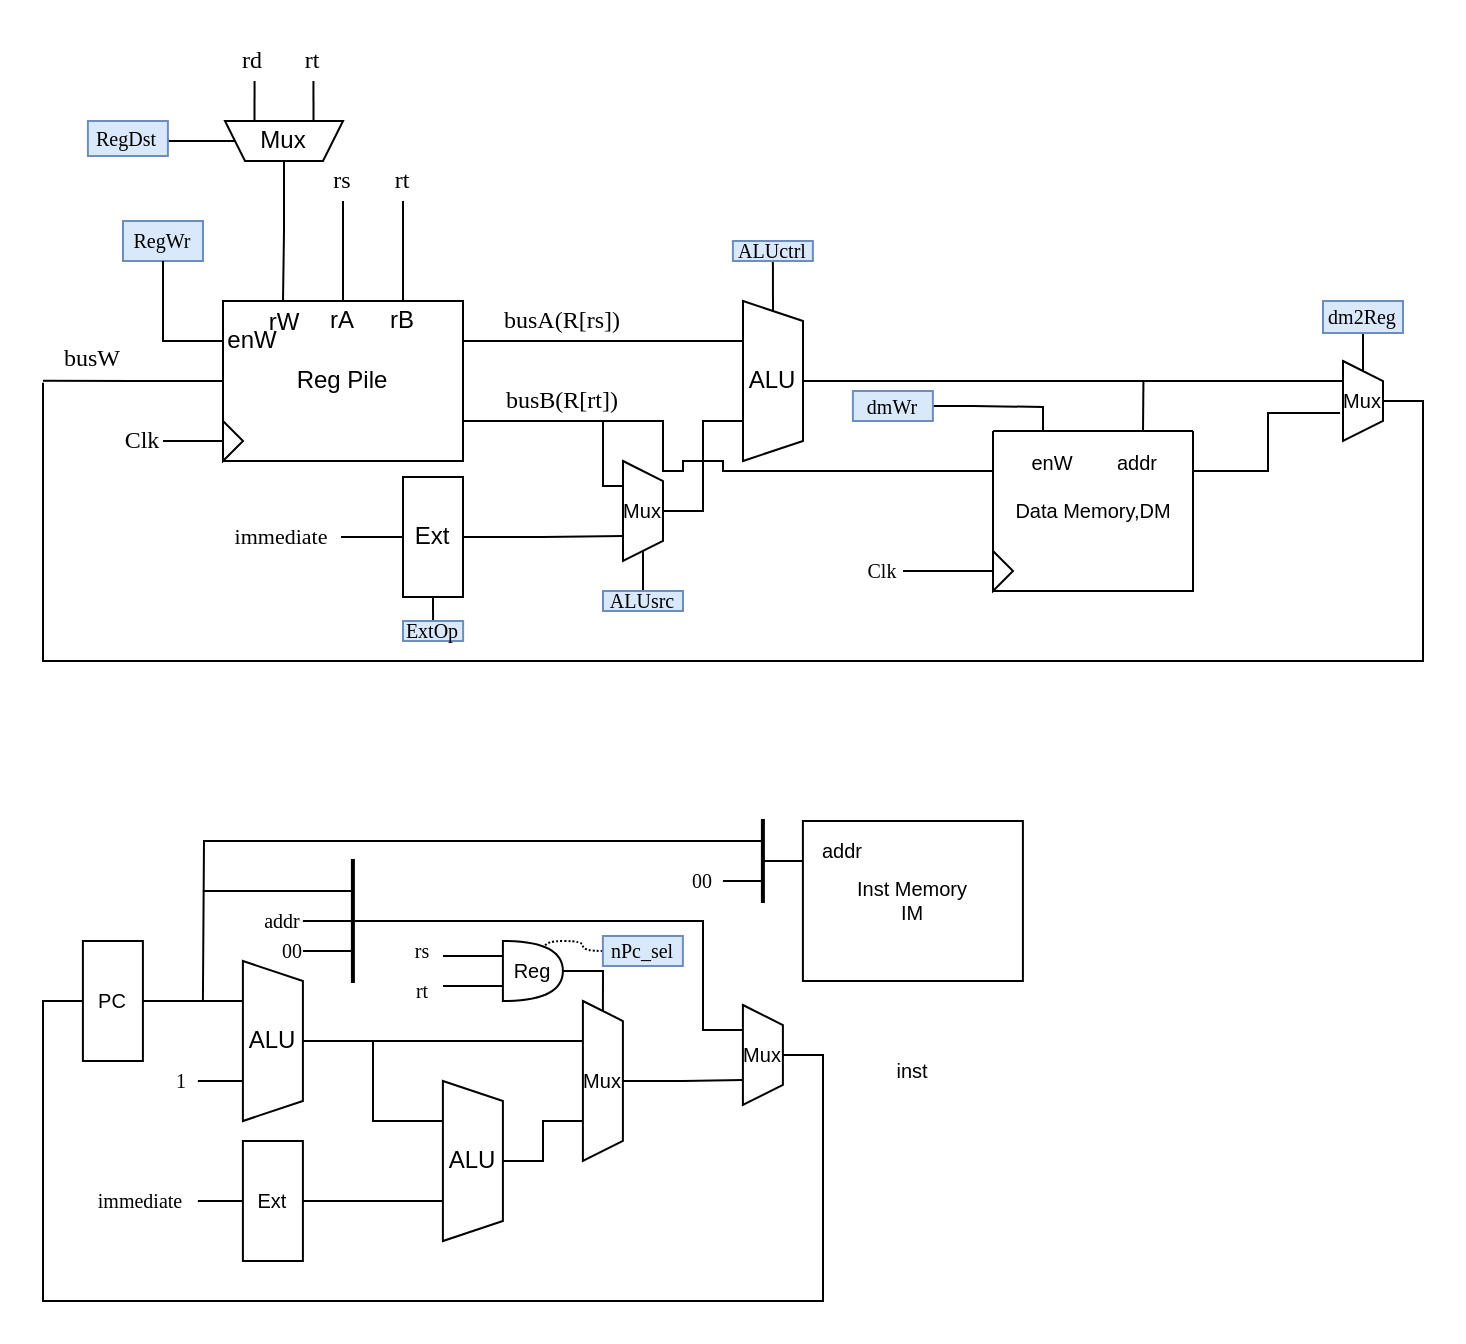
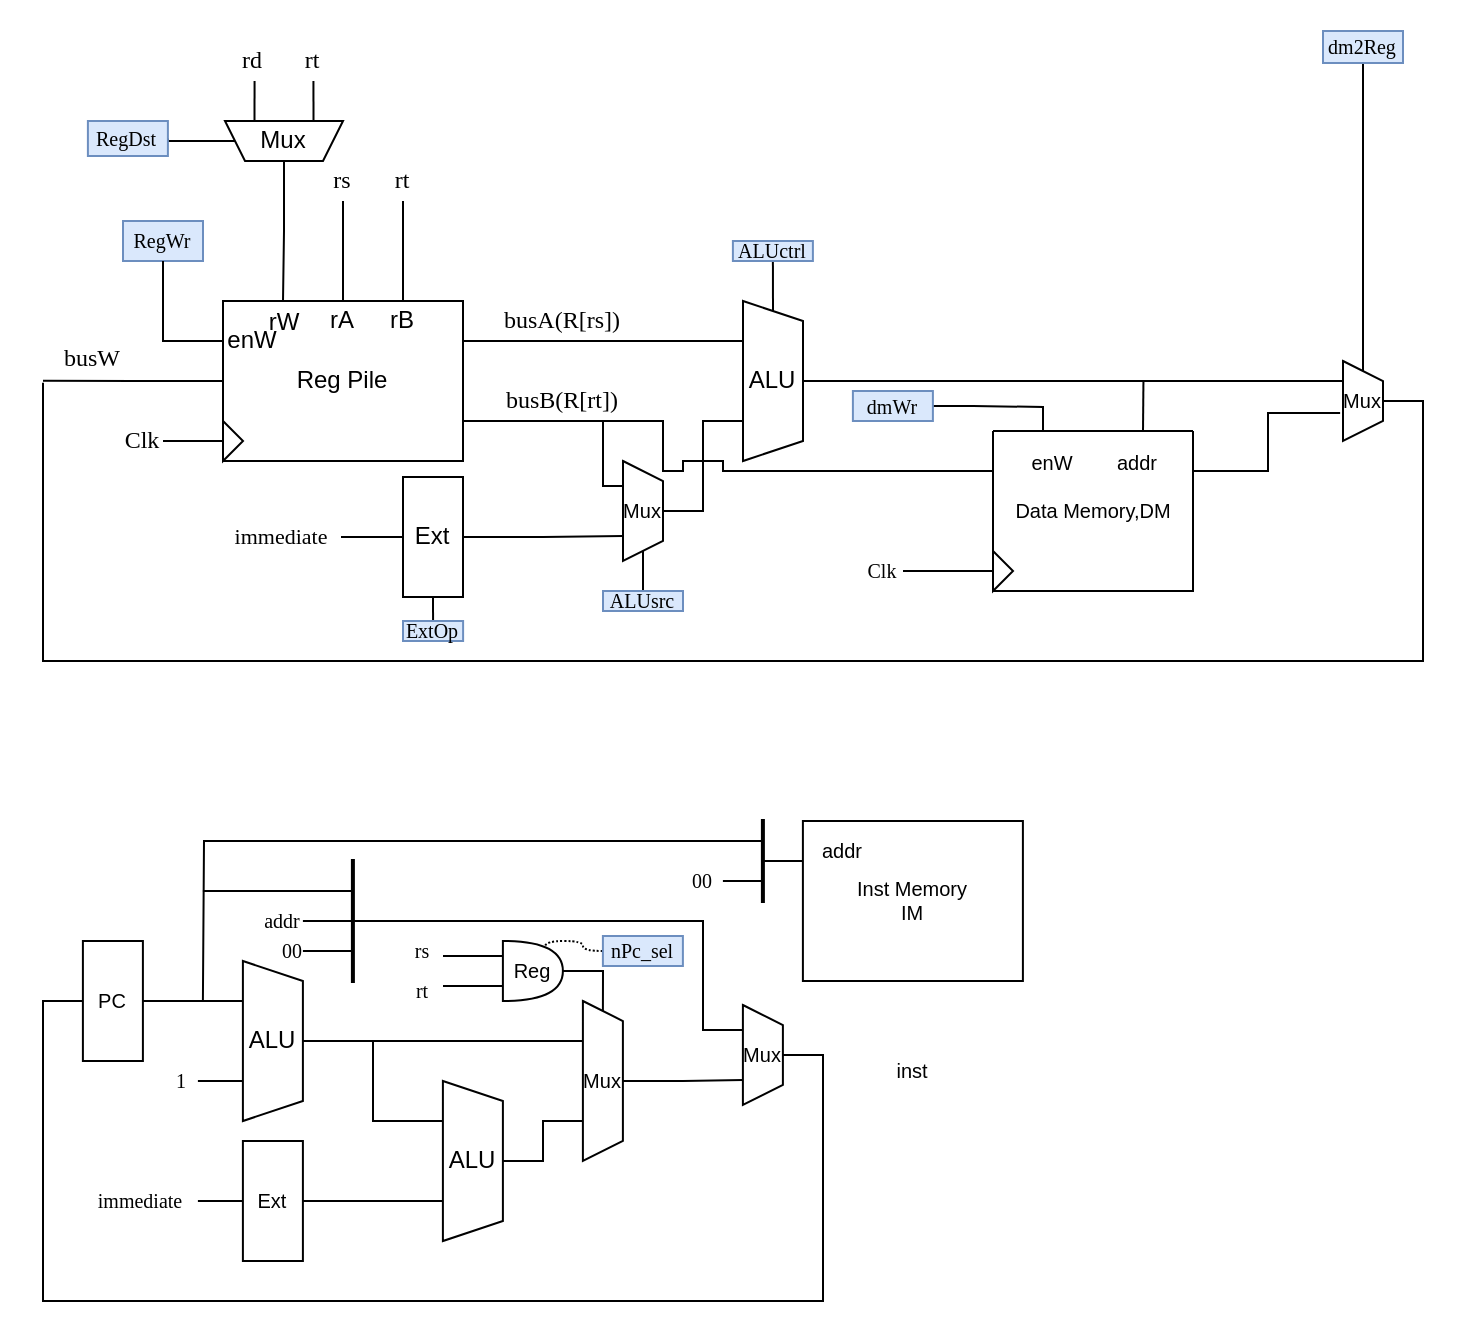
node "dm2Reg": moved (1363, 317) -> (1363, 47)
